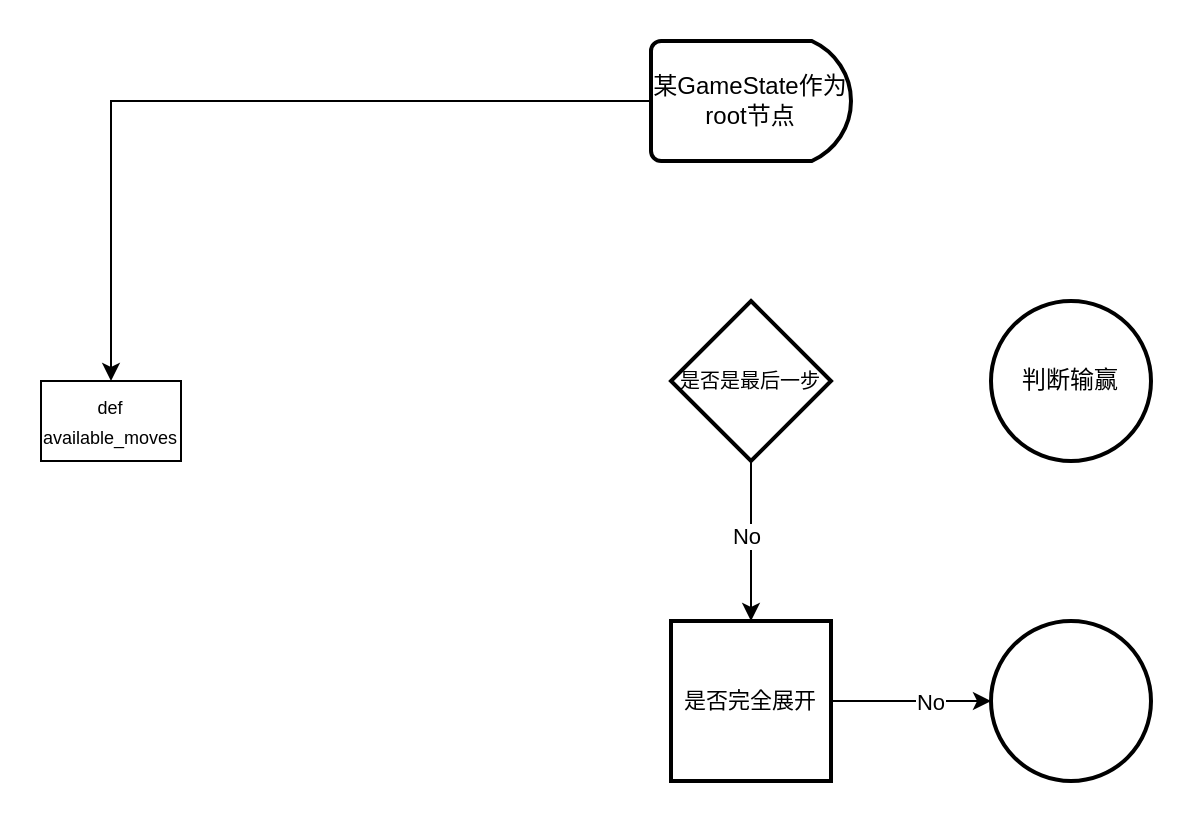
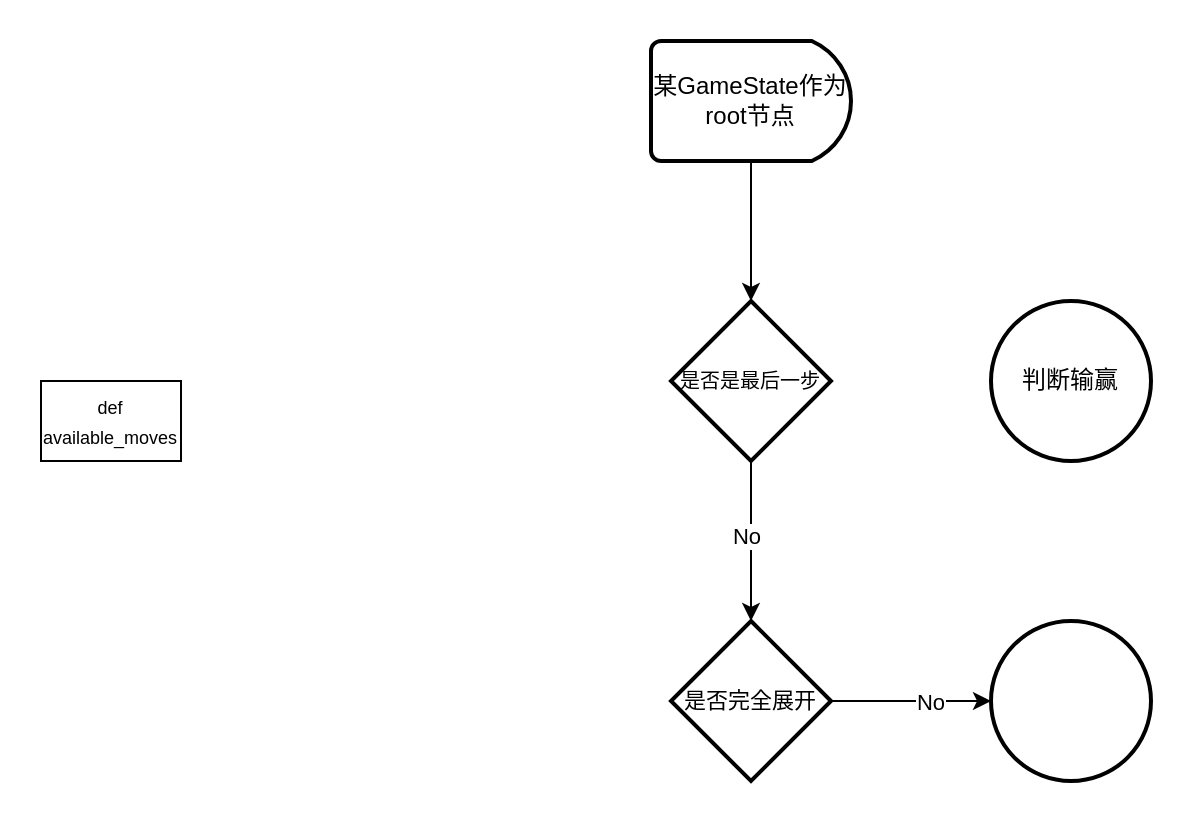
edge "某GameState作为root节点" -> "def available_moves": now "某GameState作为root节点" -> "是否是最后一步"
node "是否完全展开": shape rectangle -> diamond
